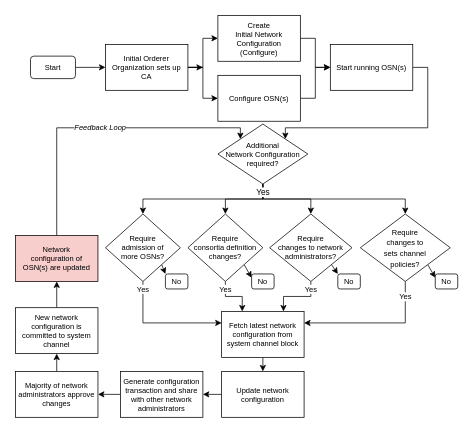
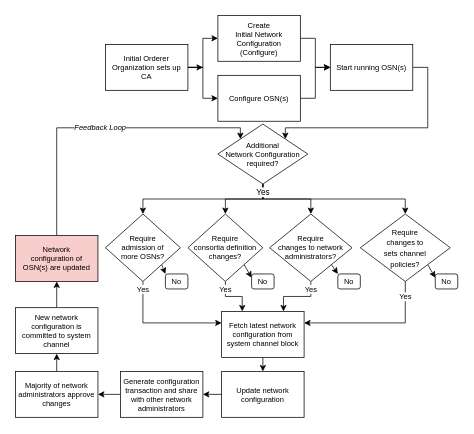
node "Start": removed
edge "Start" -> "Initial Orderer Organization sets up CA": removed
